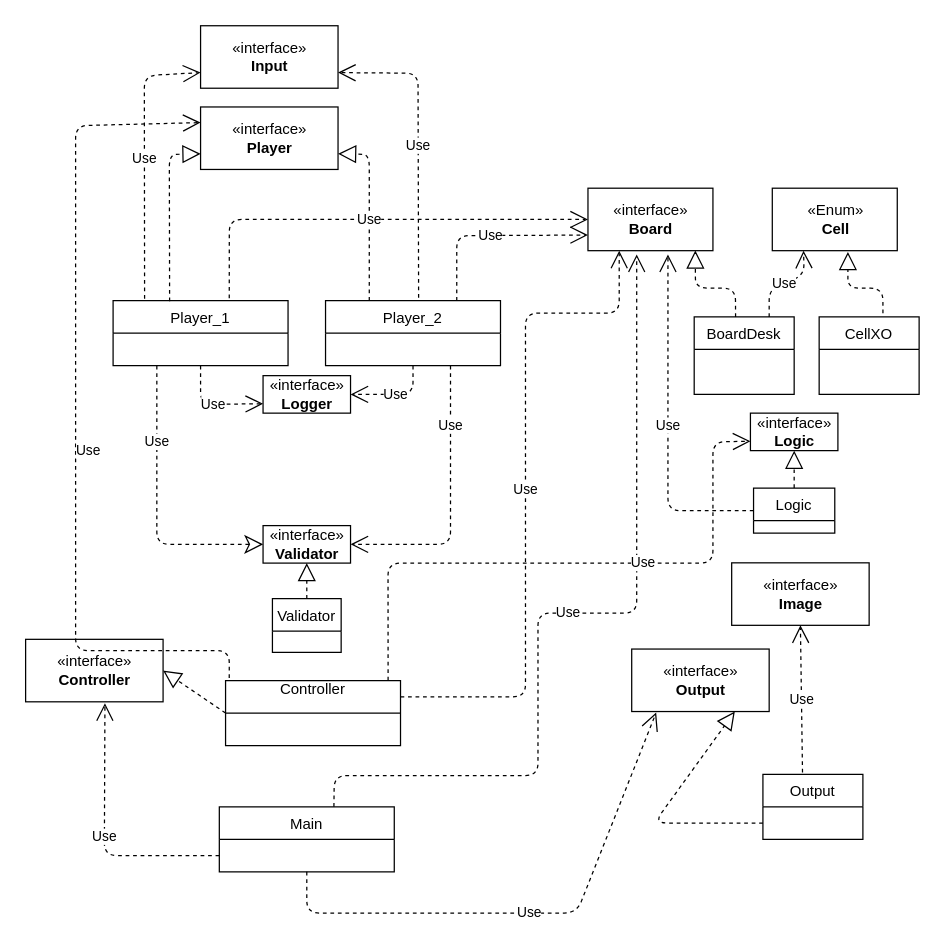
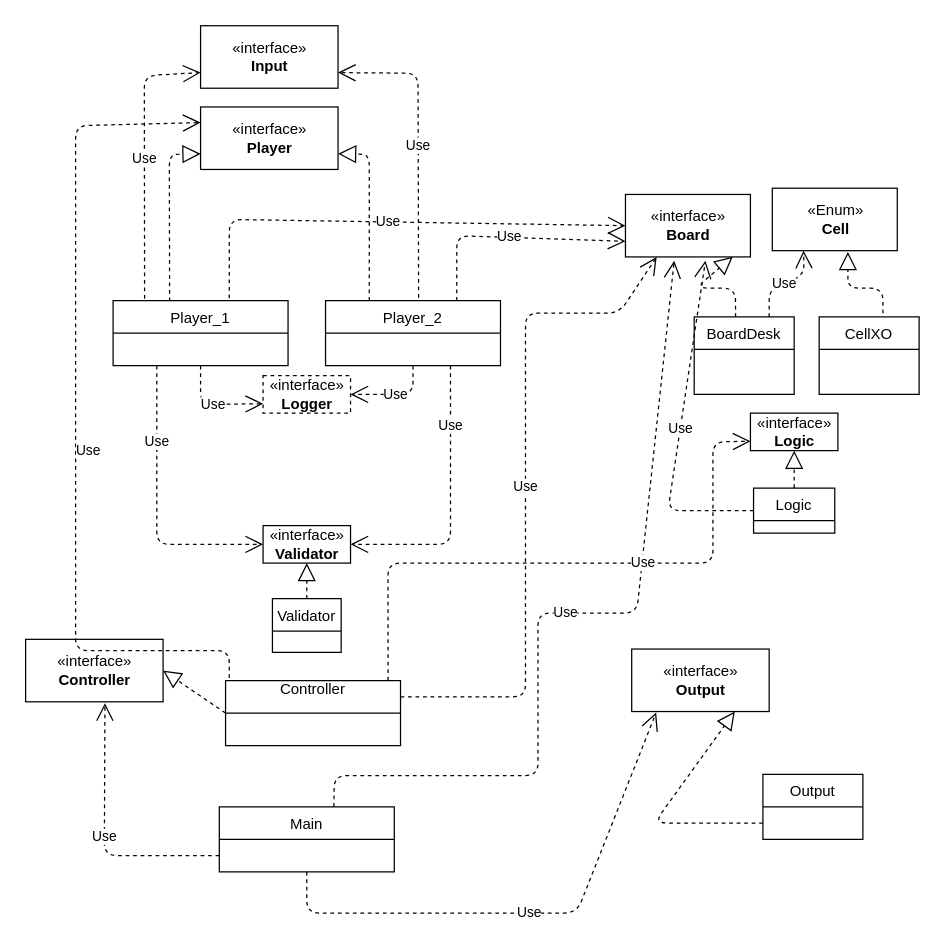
node "«interface» Board": moved (651, 219) -> (688, 226)
node "«interface» Logger": style solid -> dashed
edge "Player_1" -> "«interface» Validator": arrowhead classic -> open
node "«interface» Image": removed
edge "Output" -> "«interface» Image": removed, label "Use"
